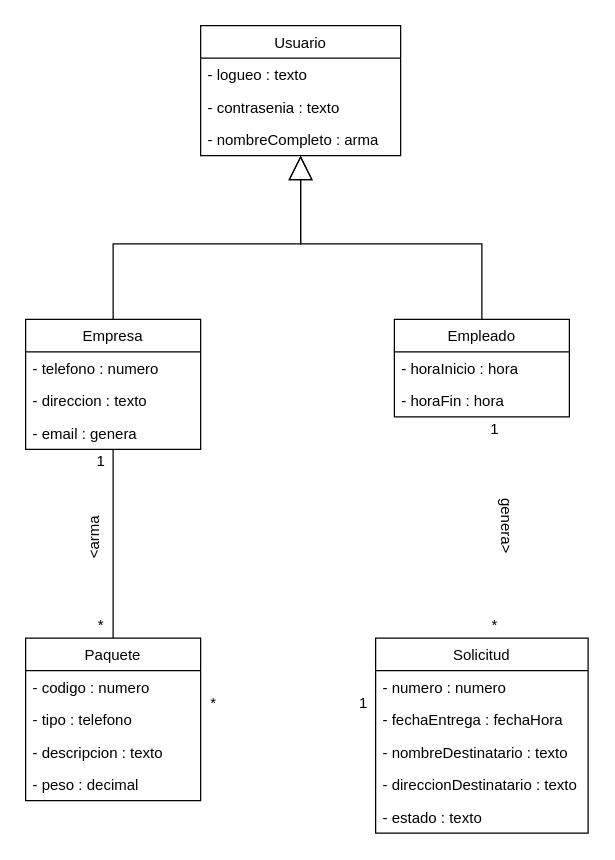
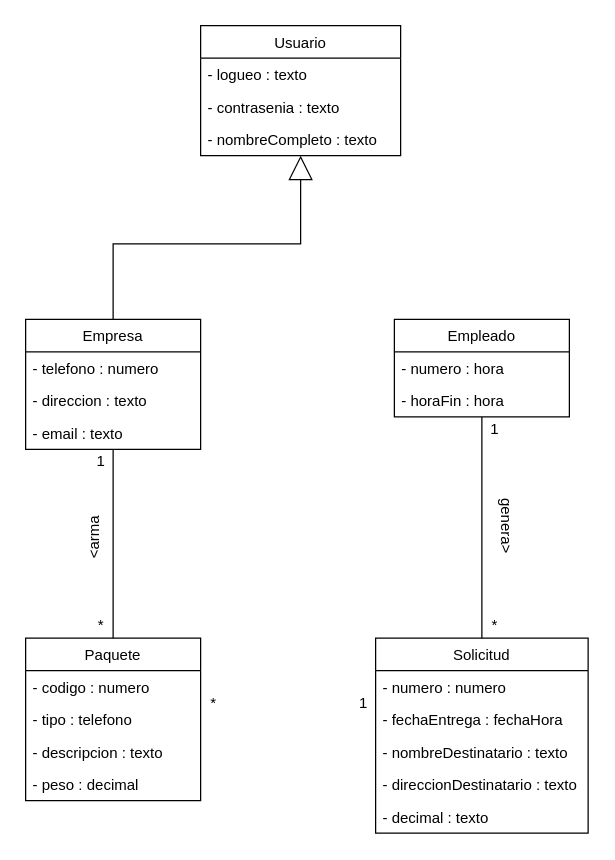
node "- nombreCompleto : arma": label "- nombreCompleto : arma" -> "- nombreCompleto : texto"
edge "Empleado" -> "Usuario": removed
node "- horaInicio : hora": label "- horaInicio : hora" -> "- numero : hora"
node "- email : genera": label "- email : genera" -> "- email : texto"
edge "Empleado" -- "Solicitud": added
node "- estado : texto": label "- estado : texto" -> "- decimal : texto"
